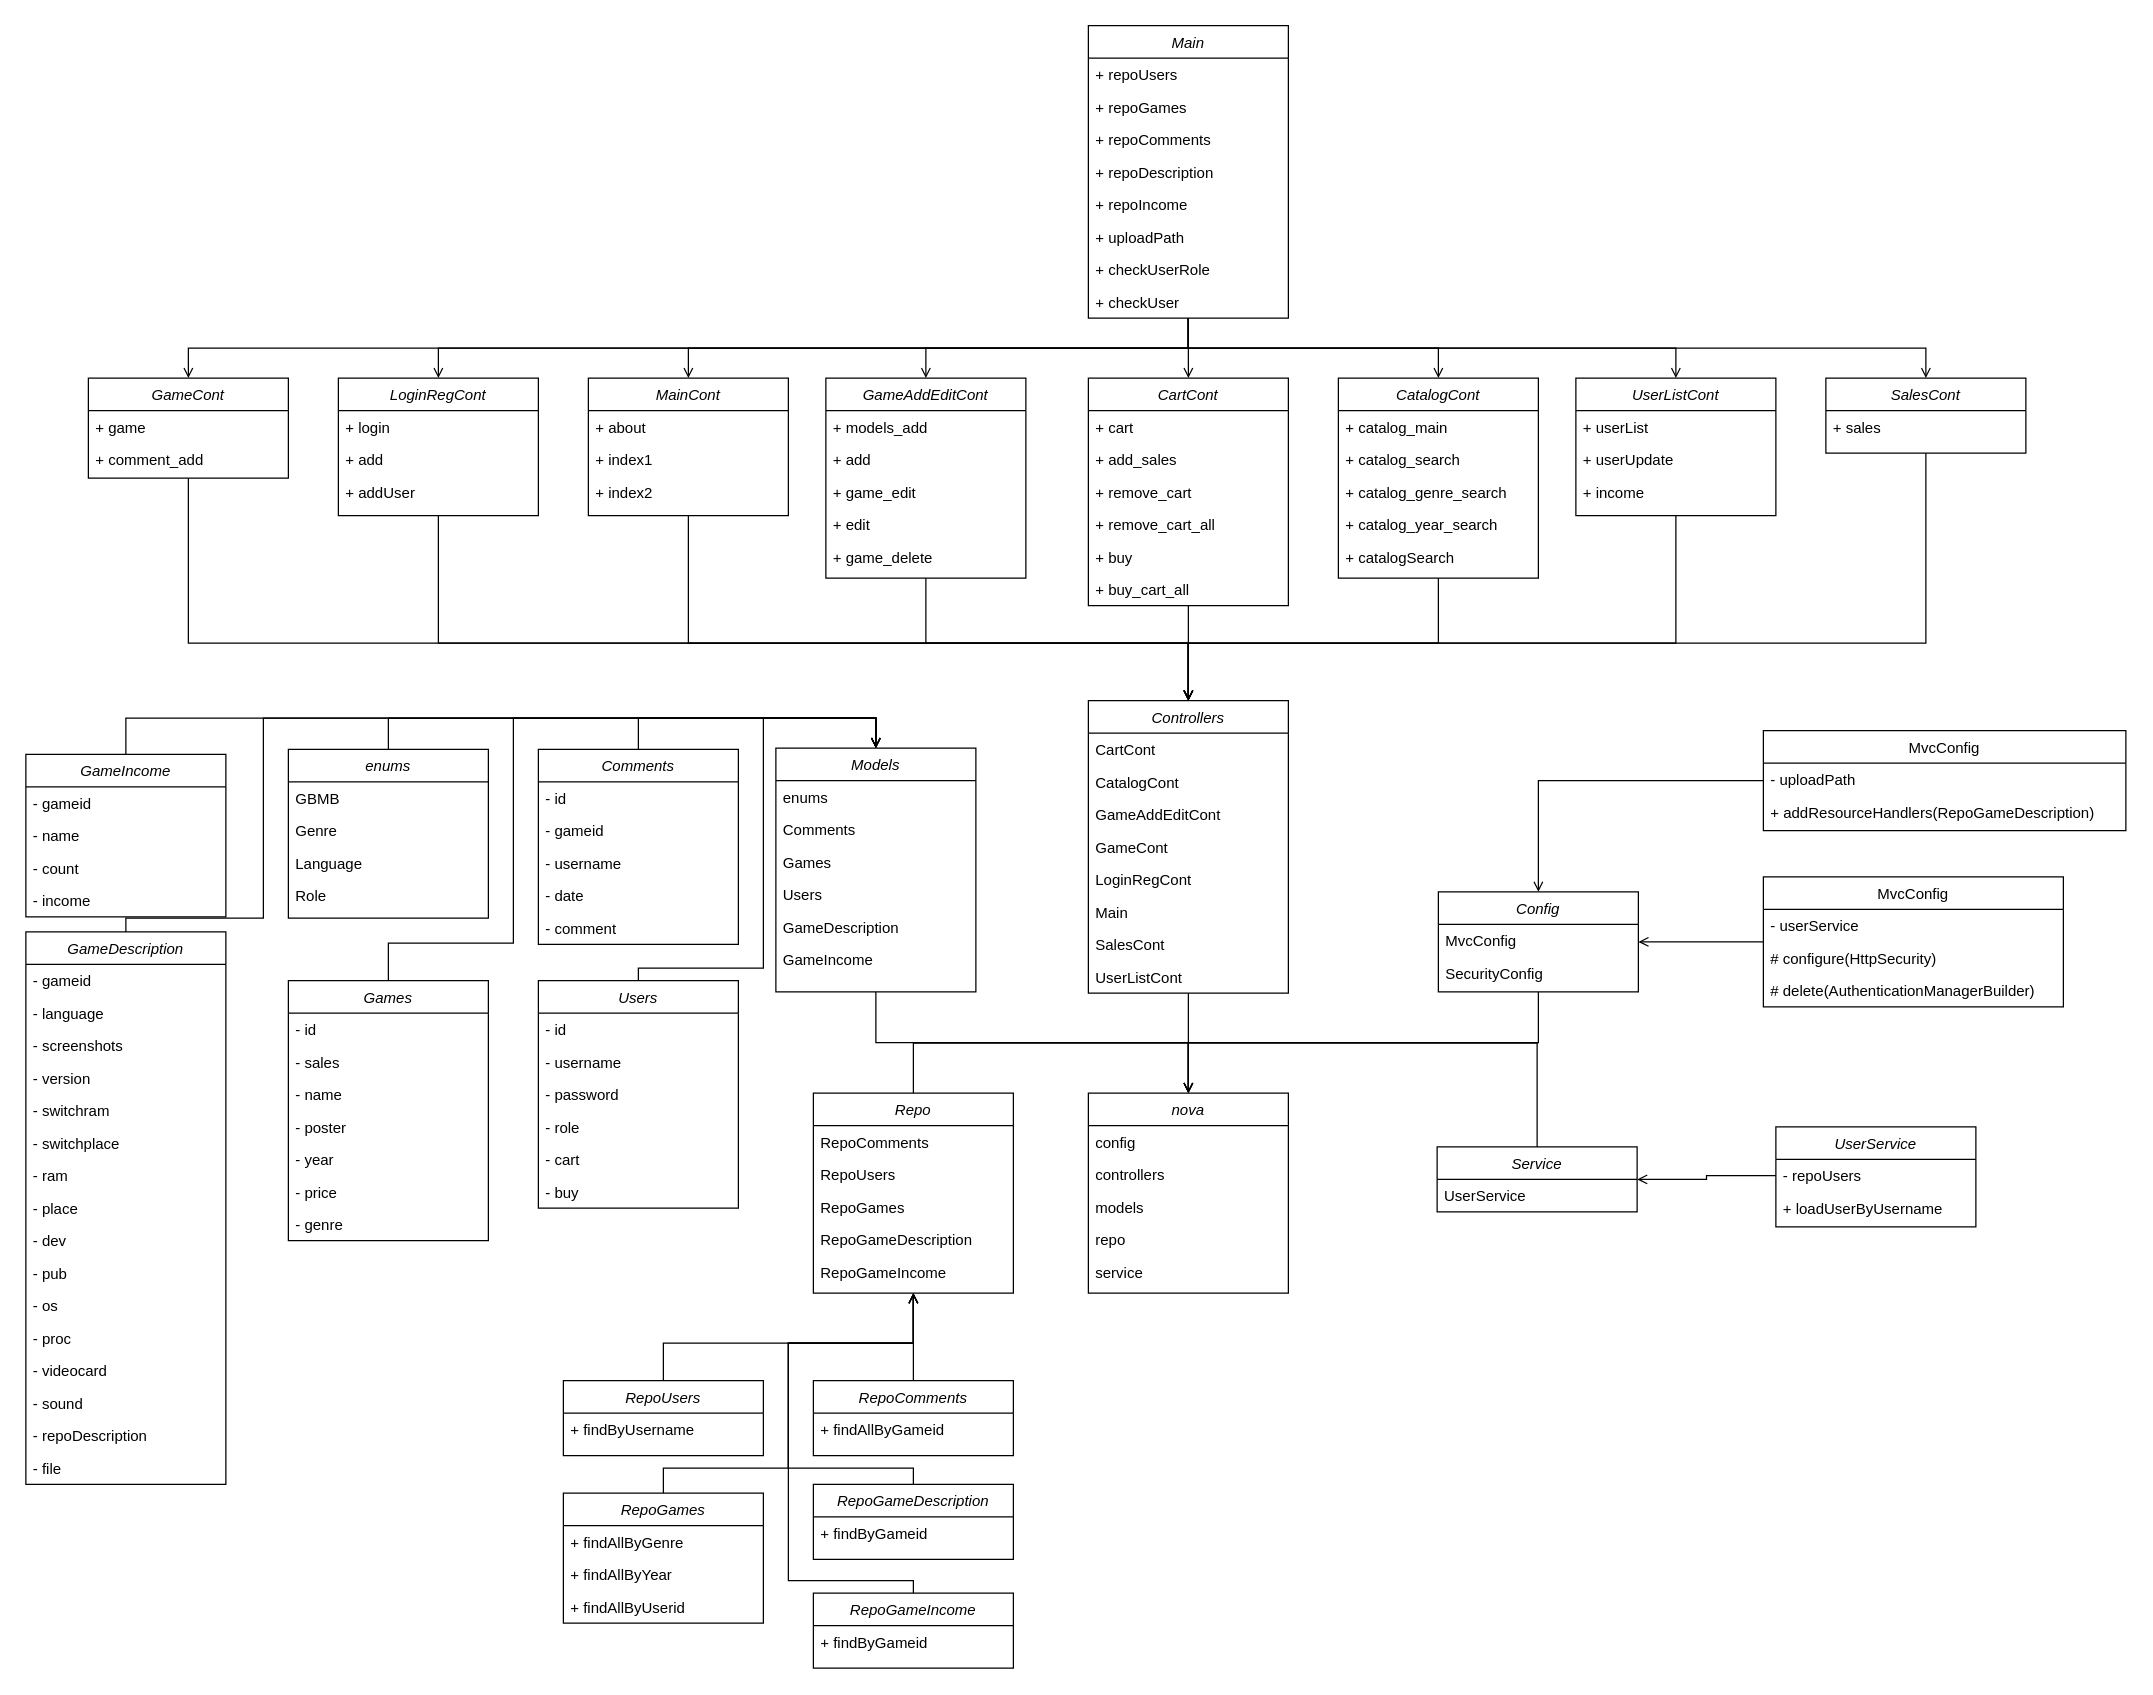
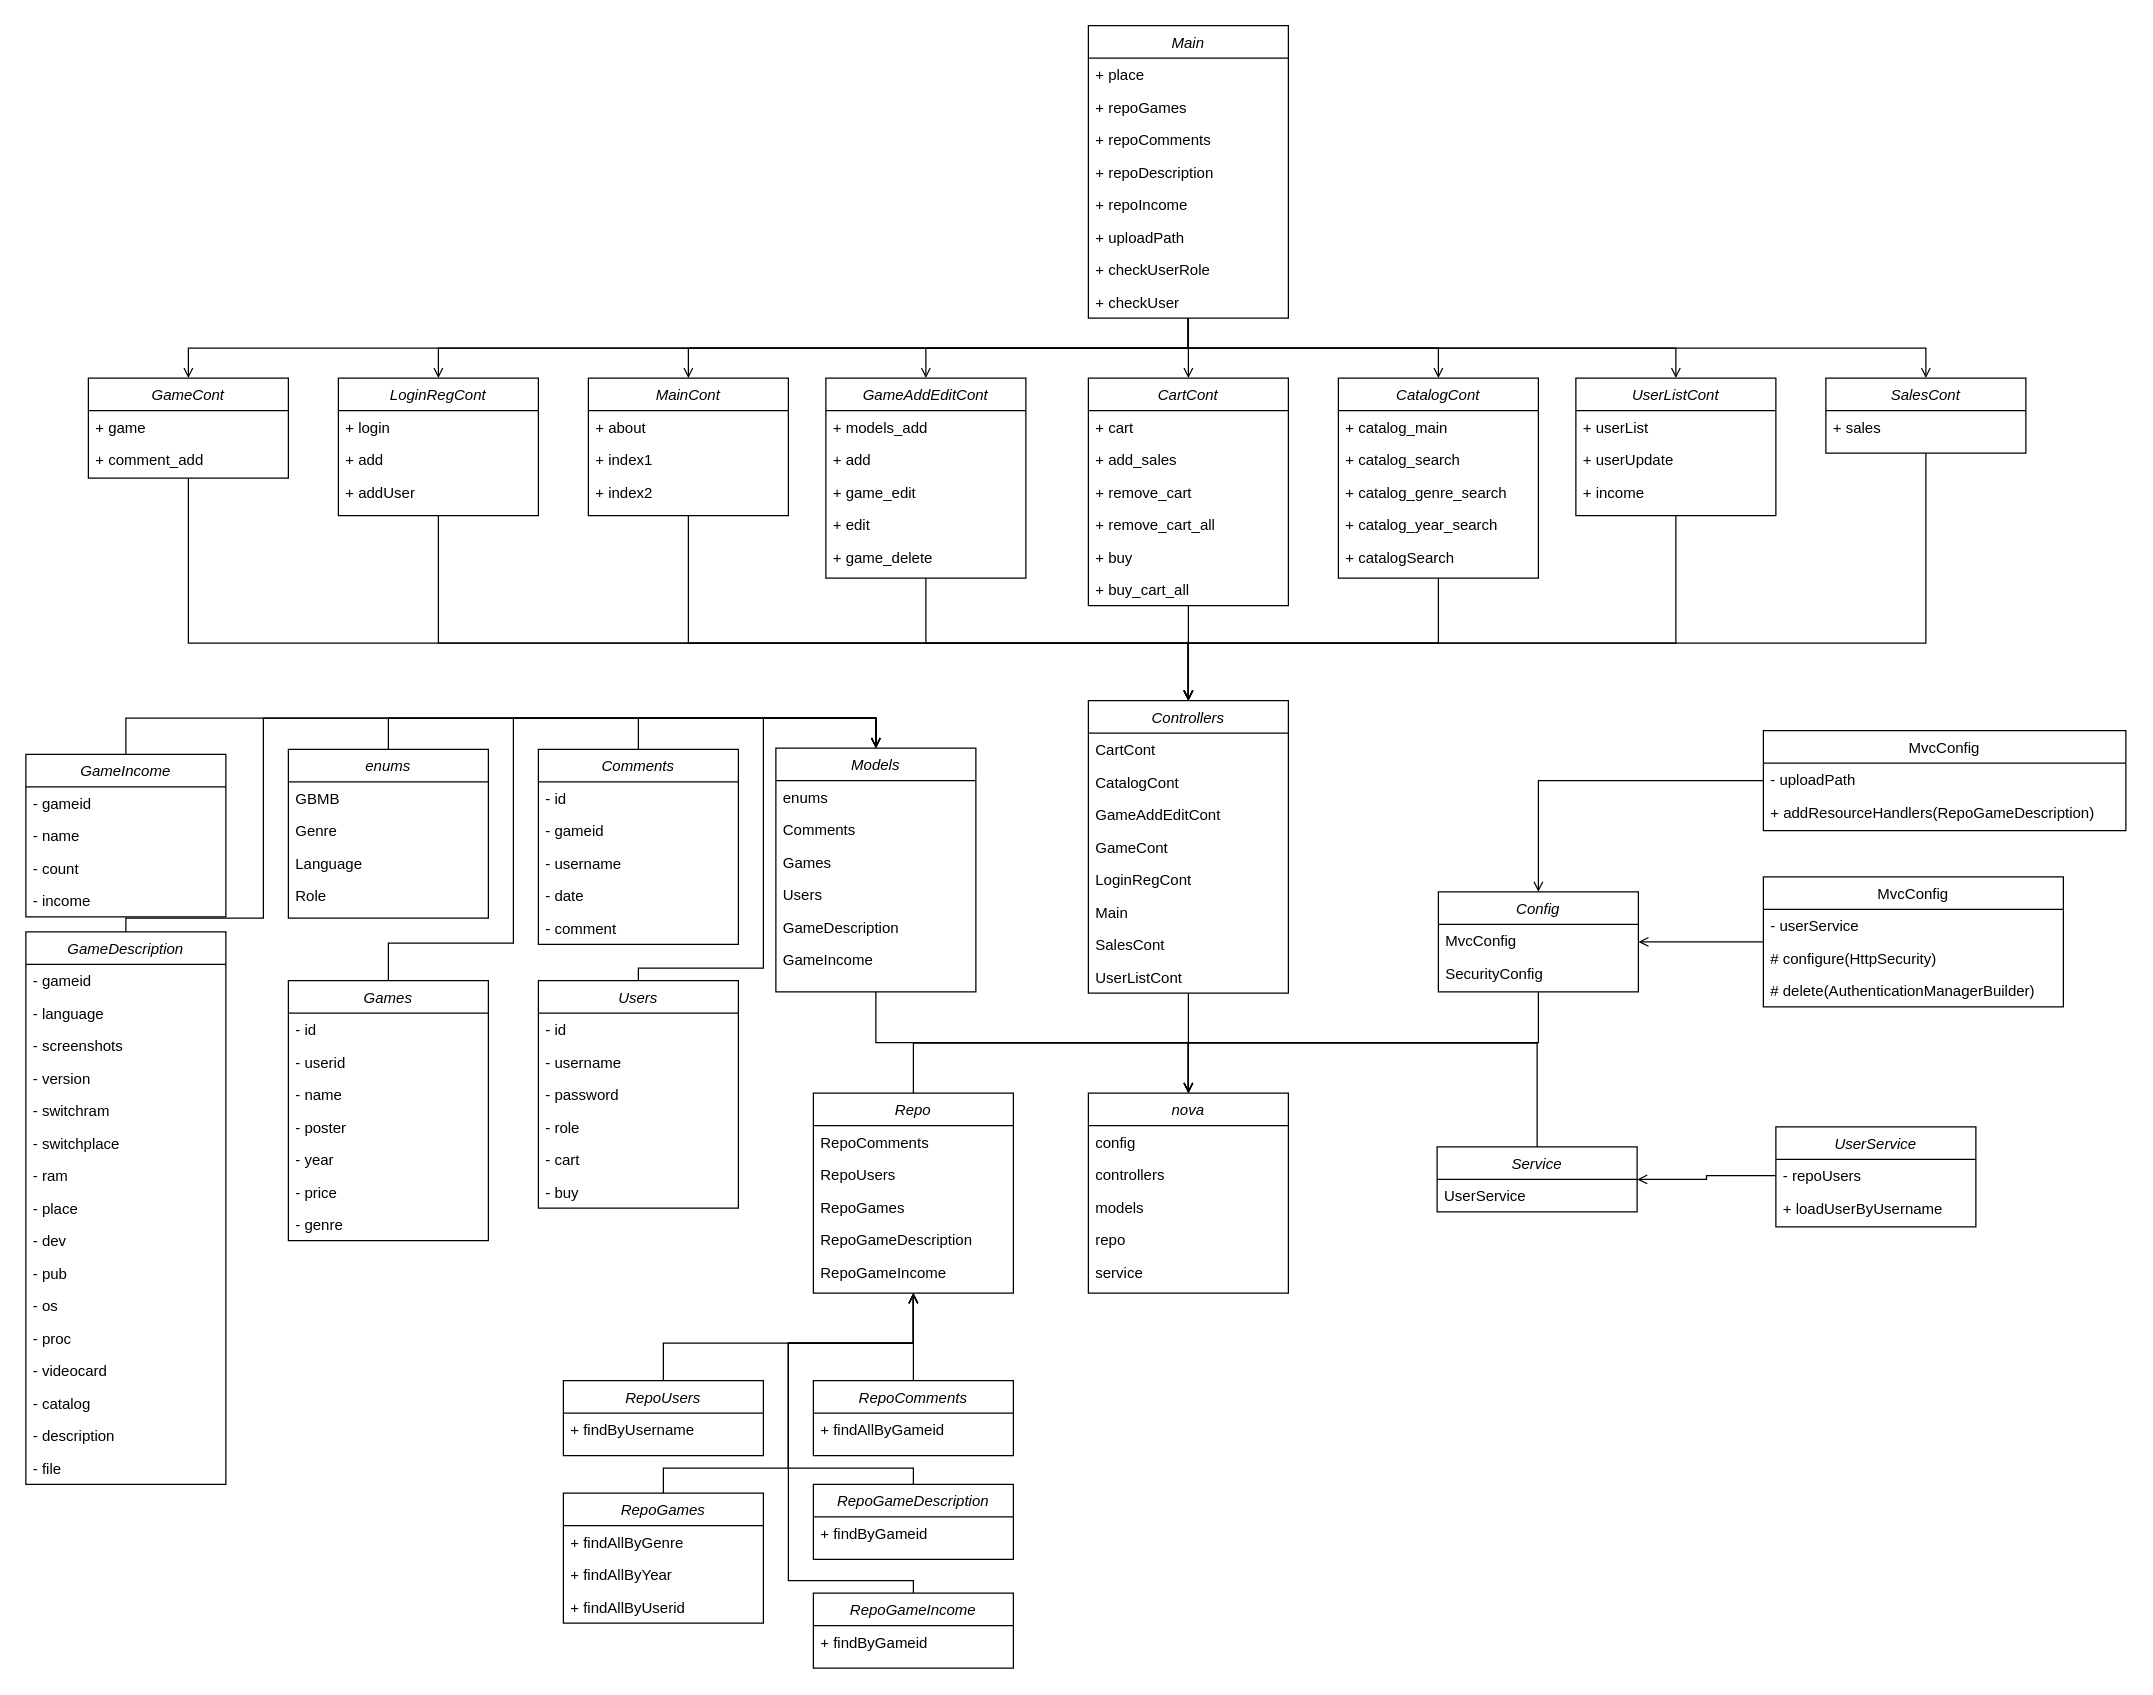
node "+ repoUsers": label "+ repoUsers" -> "+ place"
node "- sales": label "- sales" -> "- userid"
node "- sound": label "- sound" -> "- catalog"
node "- repoDescription": label "- repoDescription" -> "- description"
